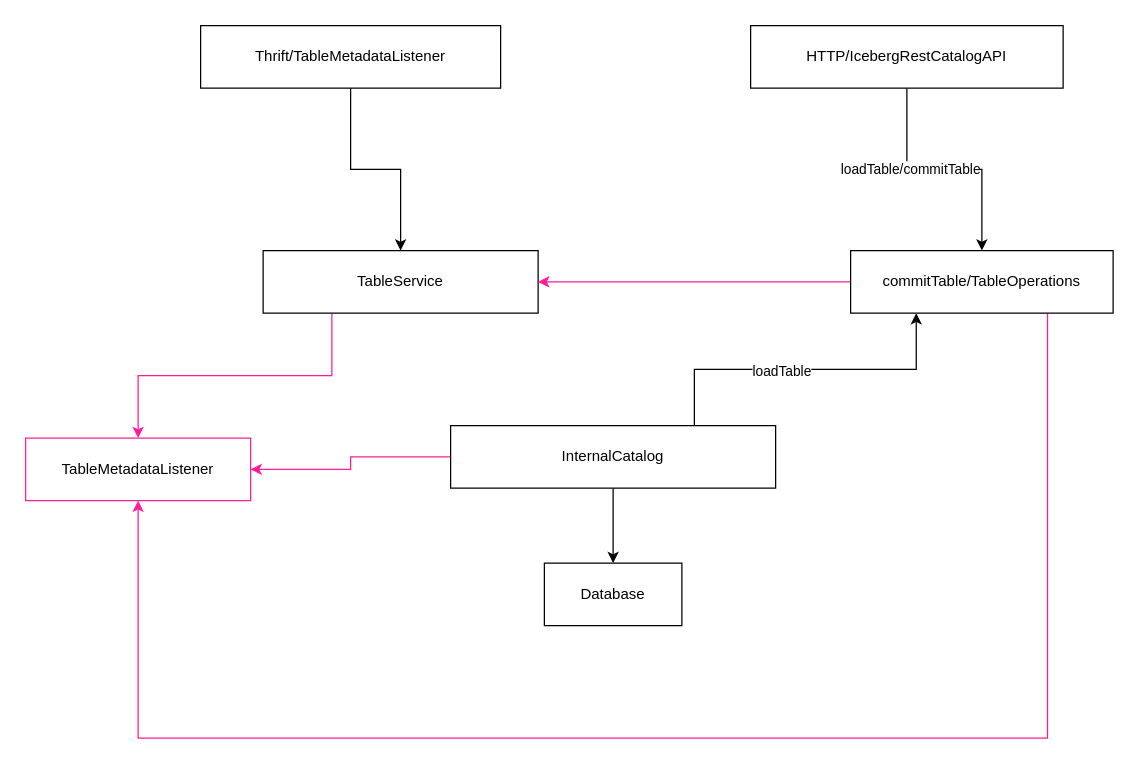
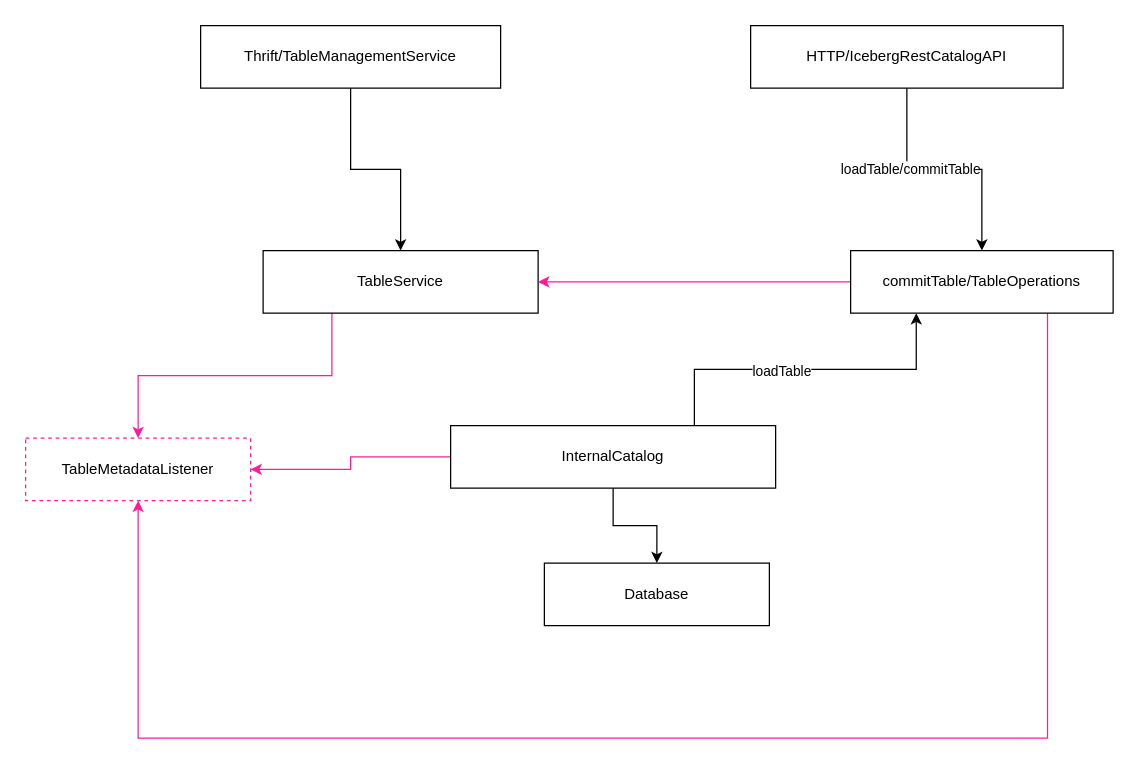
node "Thrift/TableMetadataListener": label "Thrift/TableMetadataListener" -> "Thrift/TableManagementService"
node "TableMetadataListener": style solid -> dashed
node "Database": size 138x63 -> 225x63
